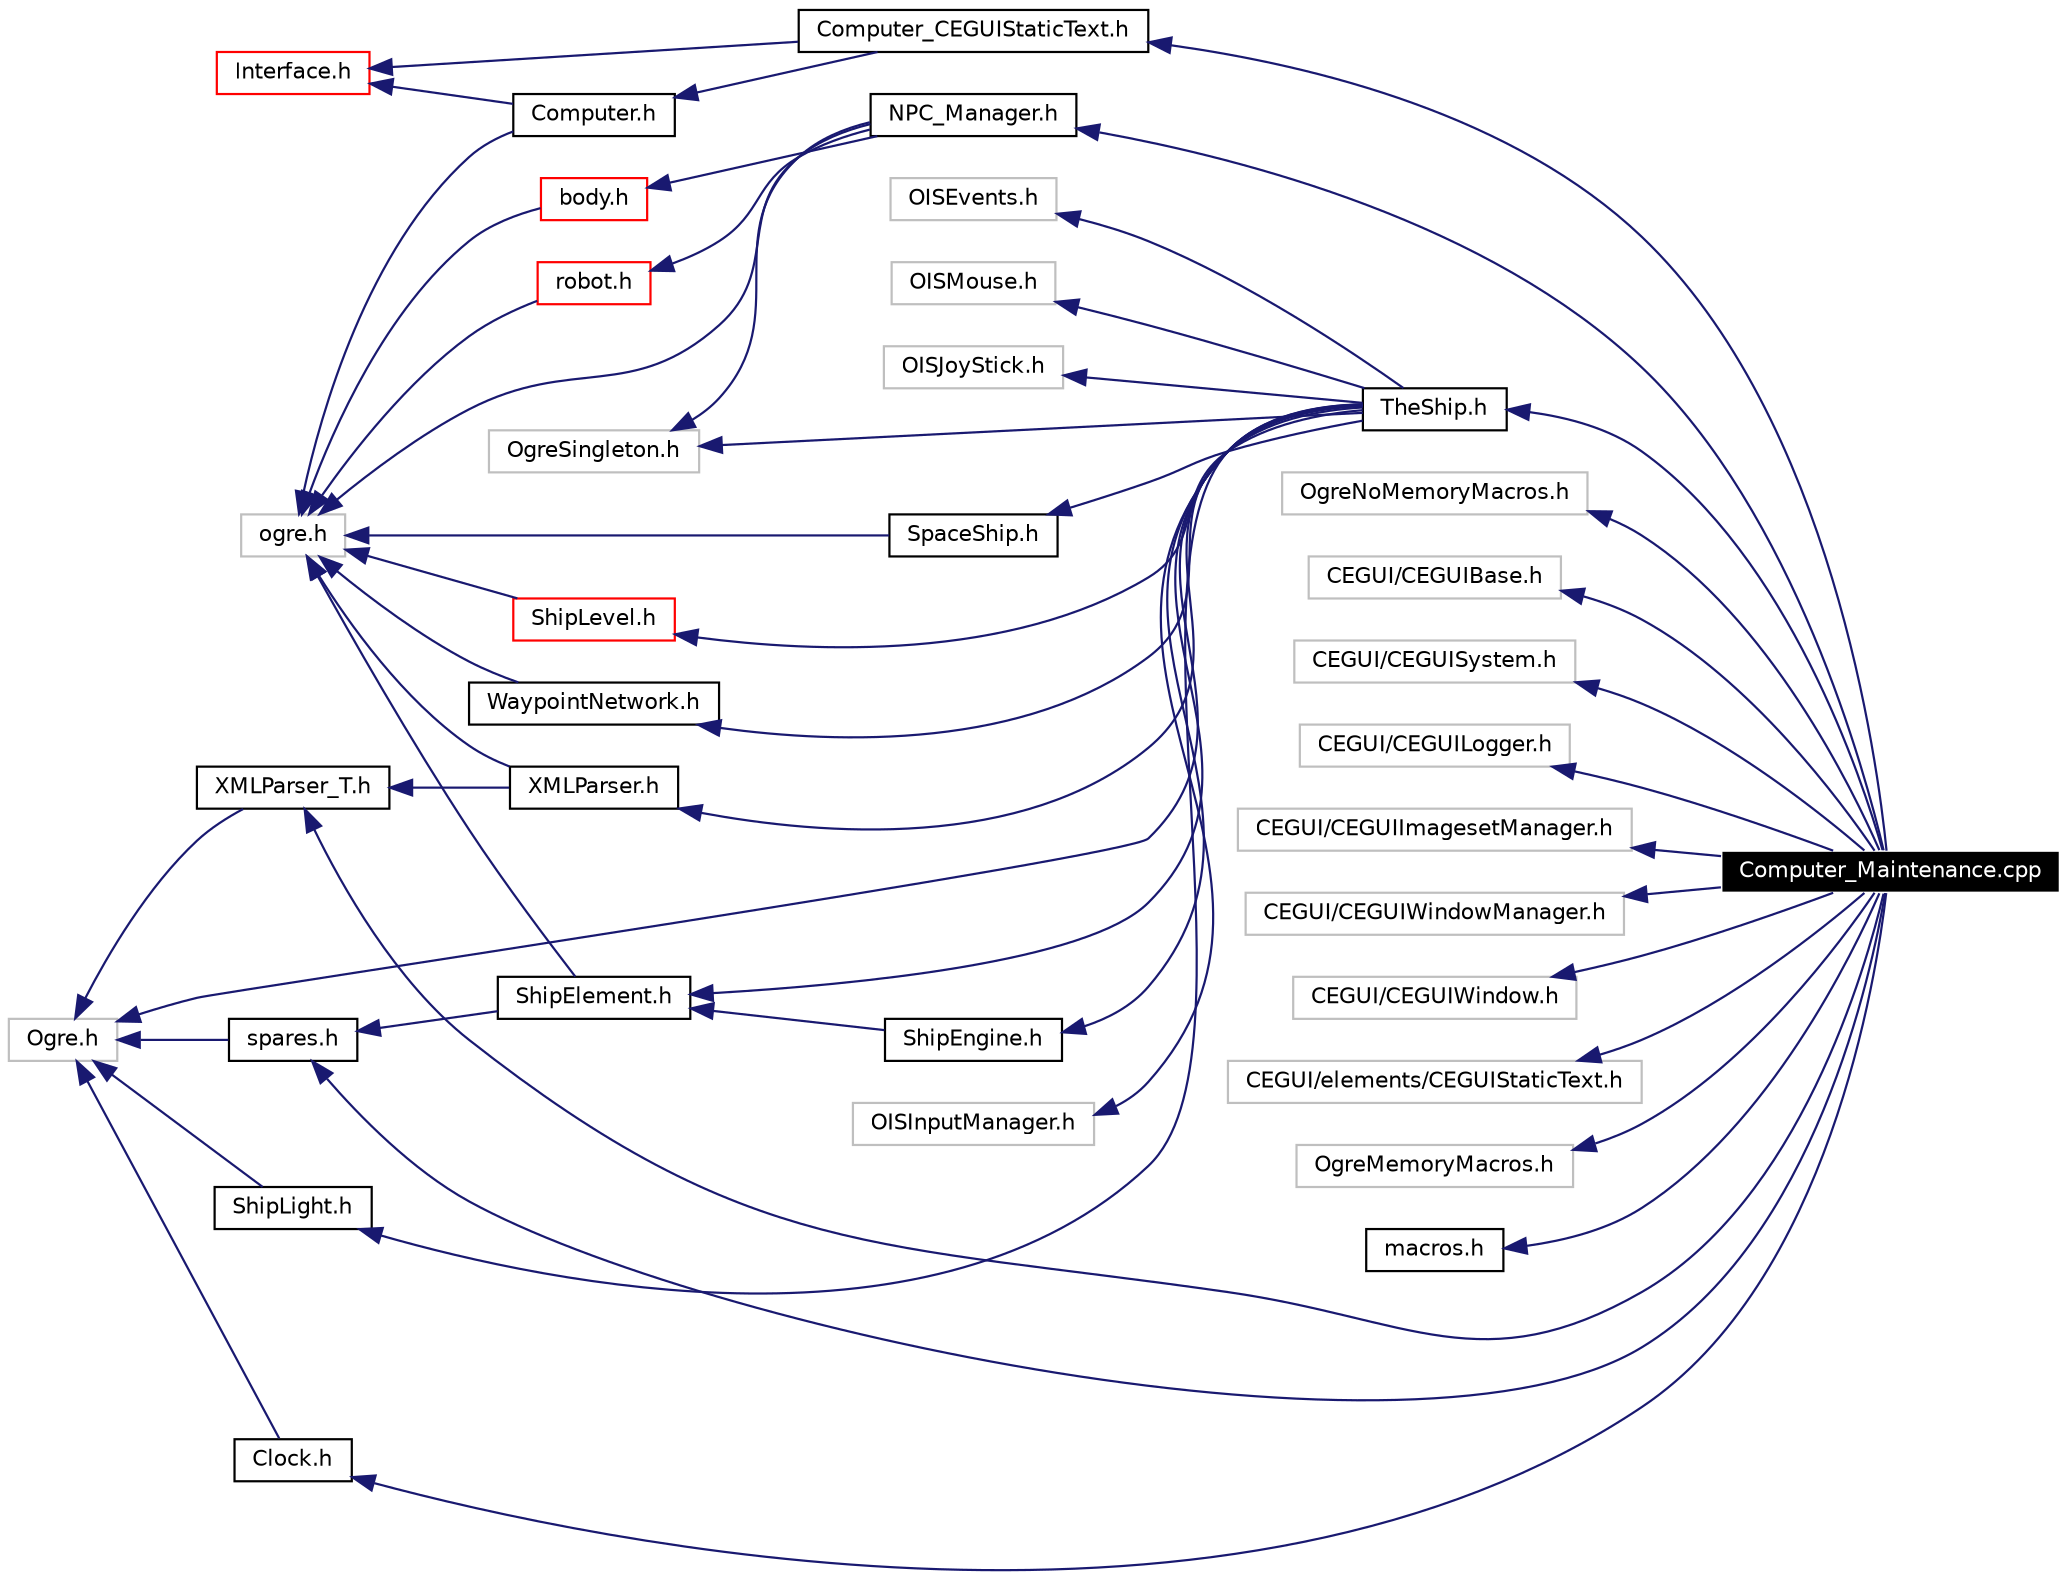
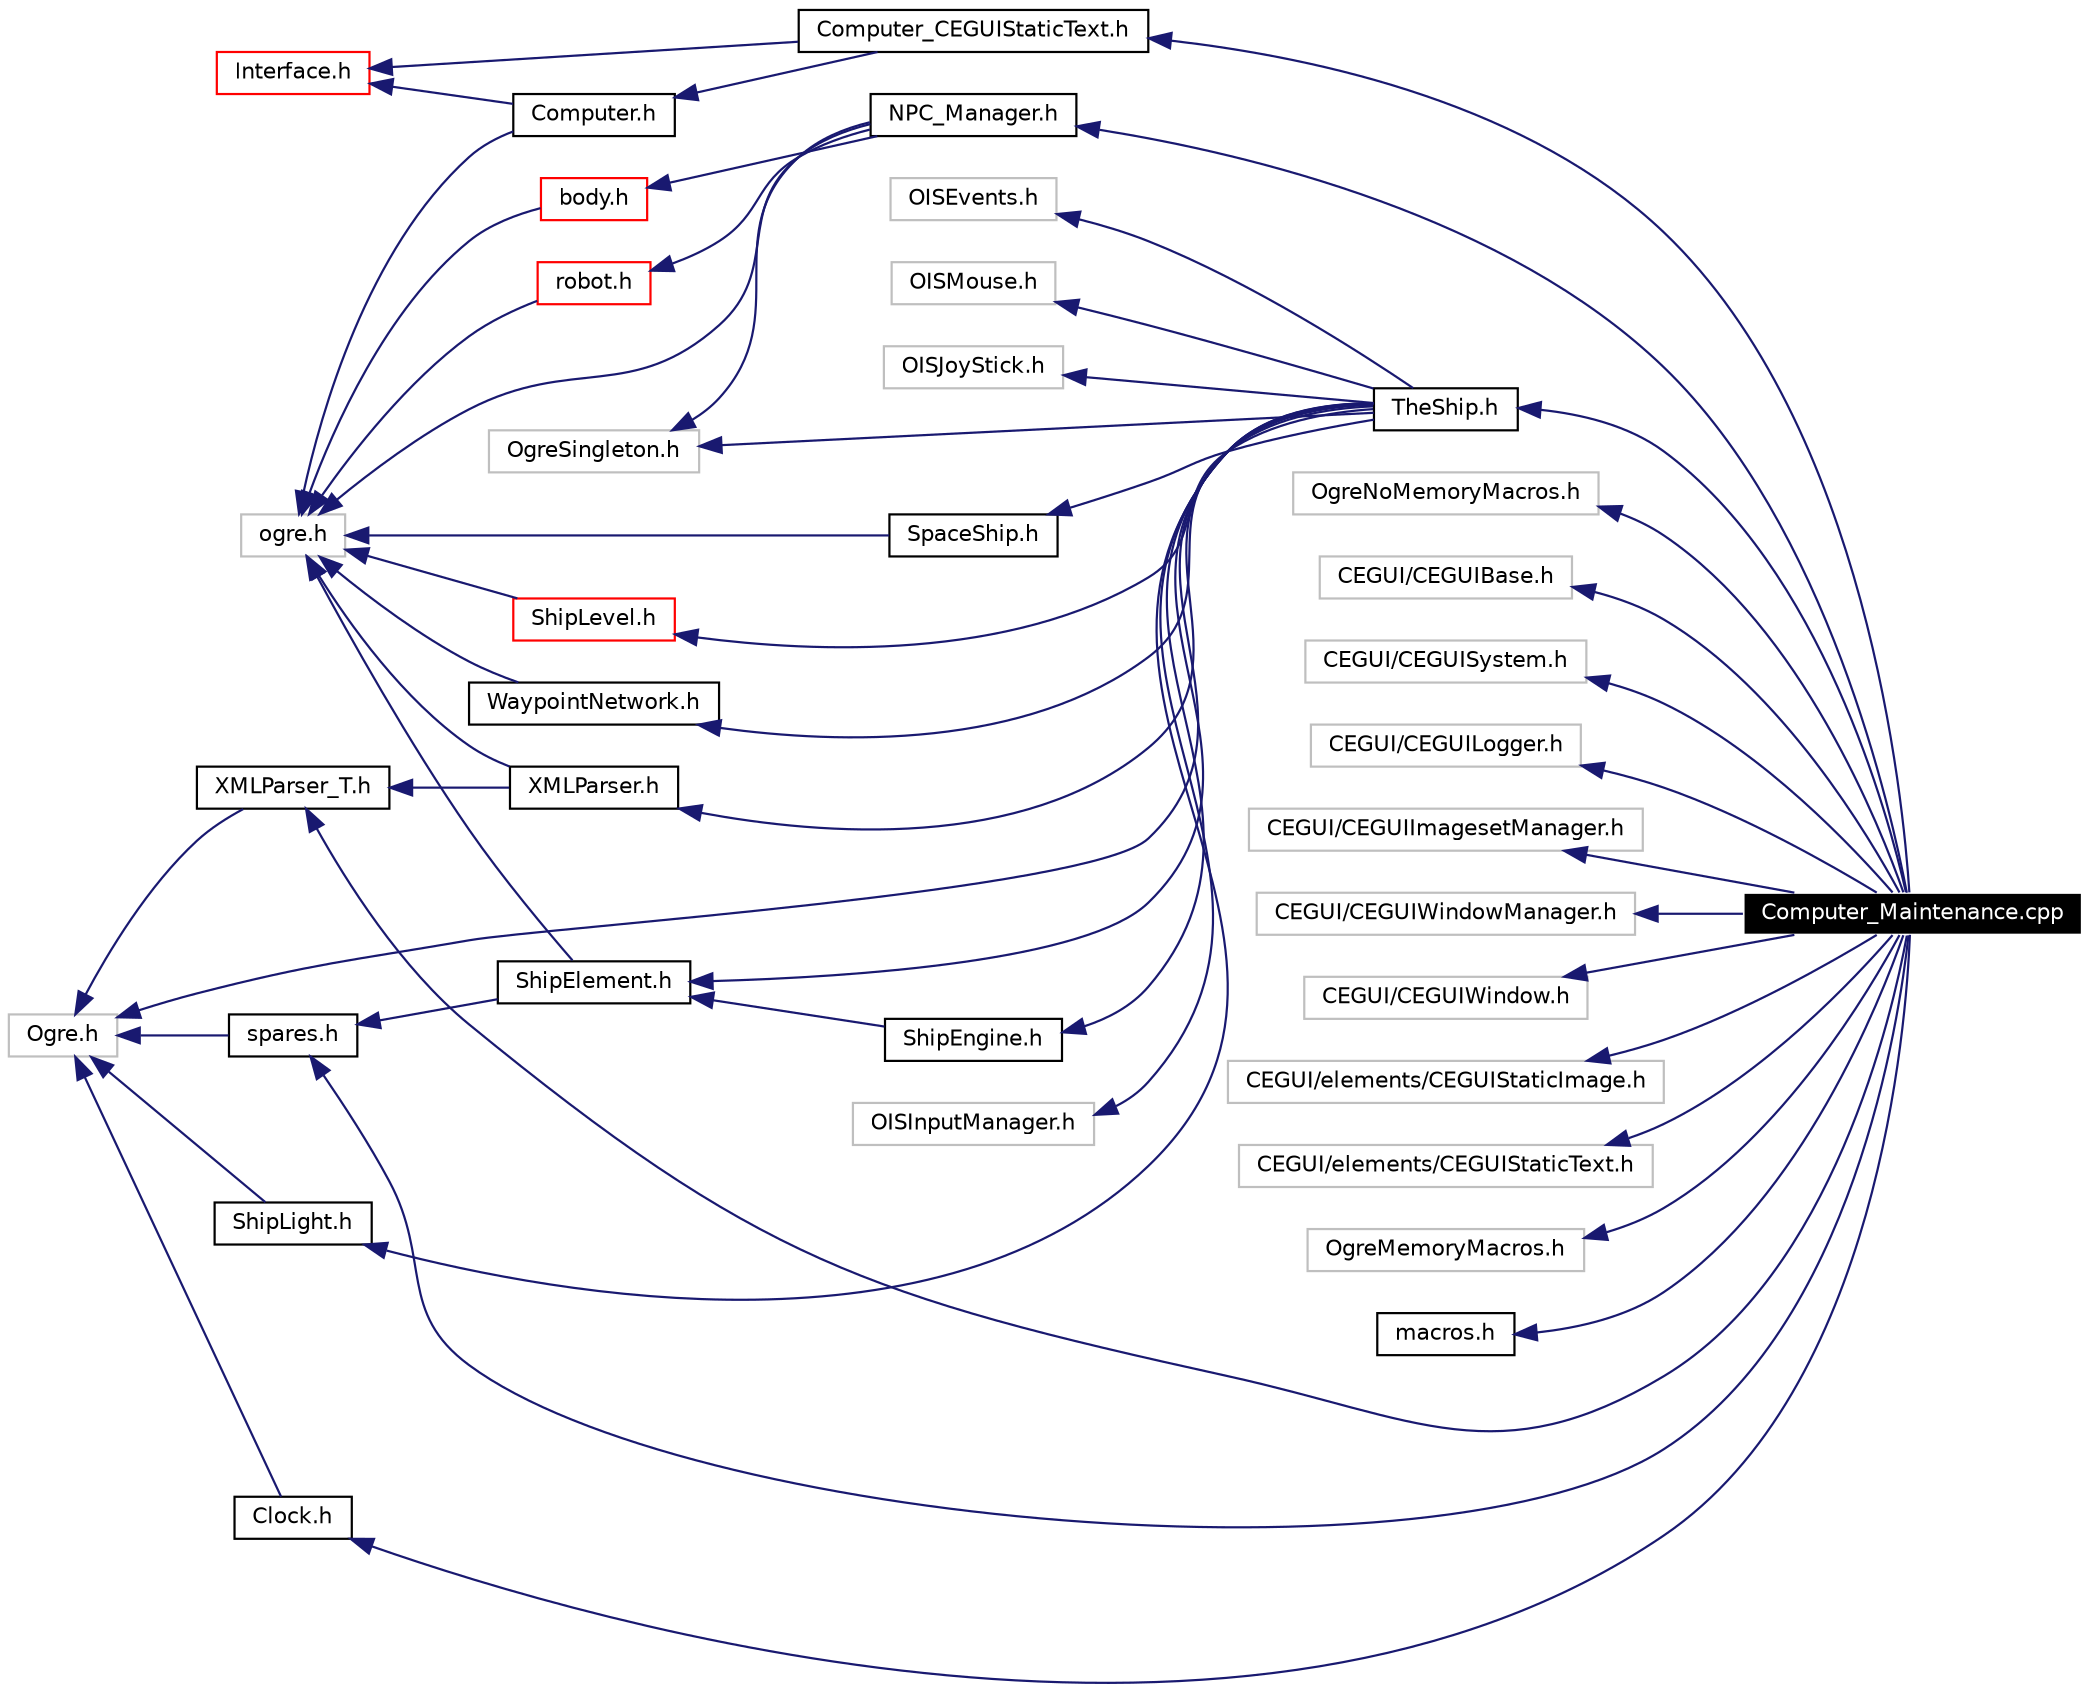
node "CEGUI/elements/CEGUIStaticImage.h": added
